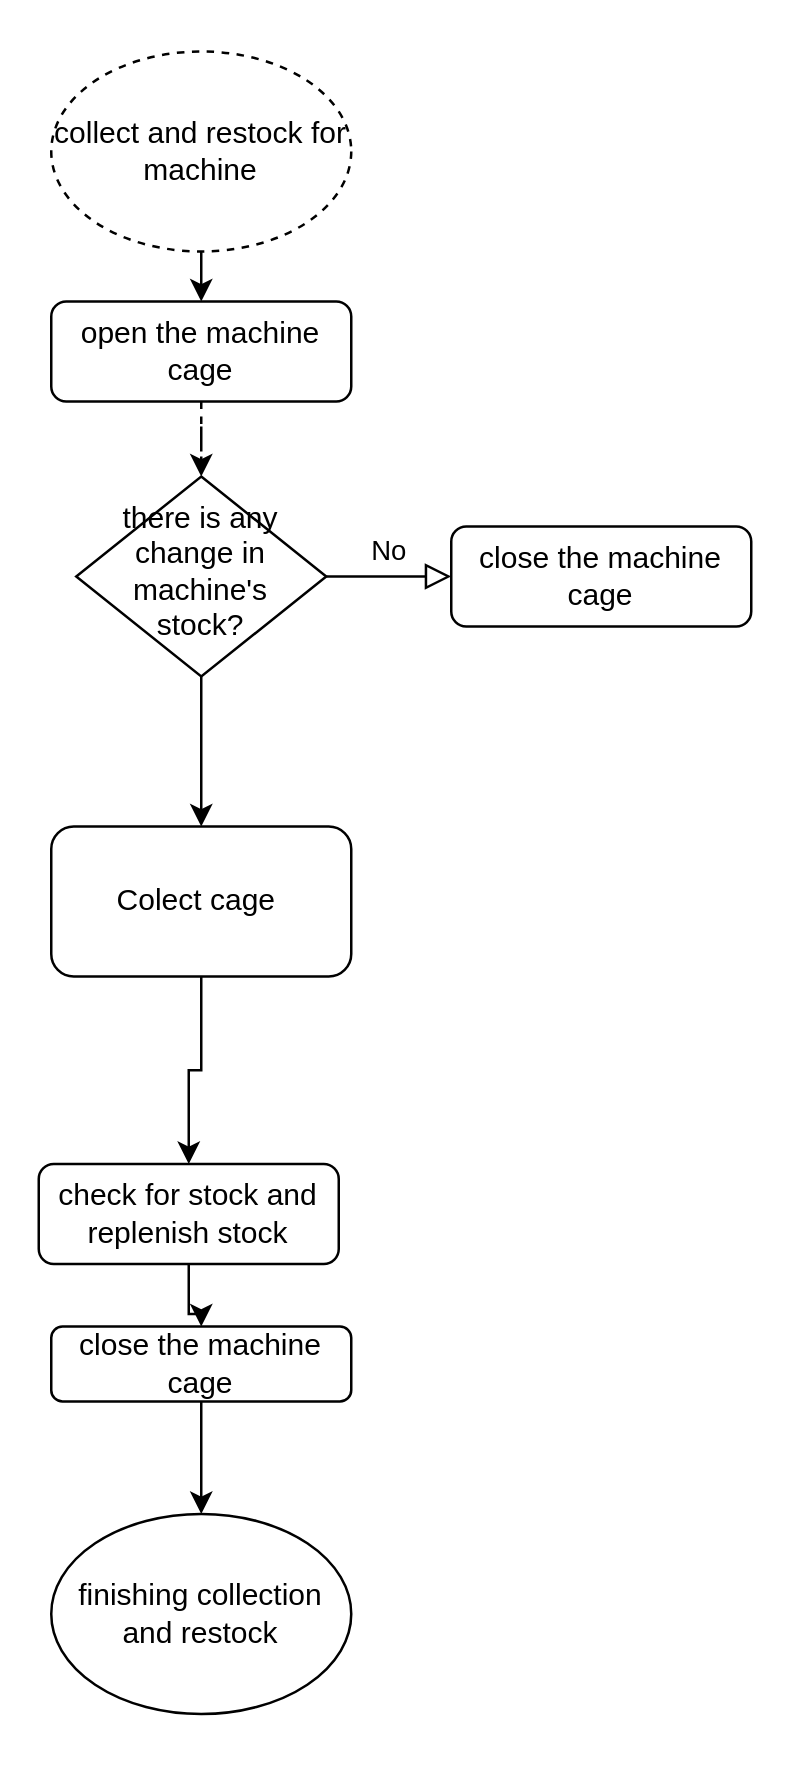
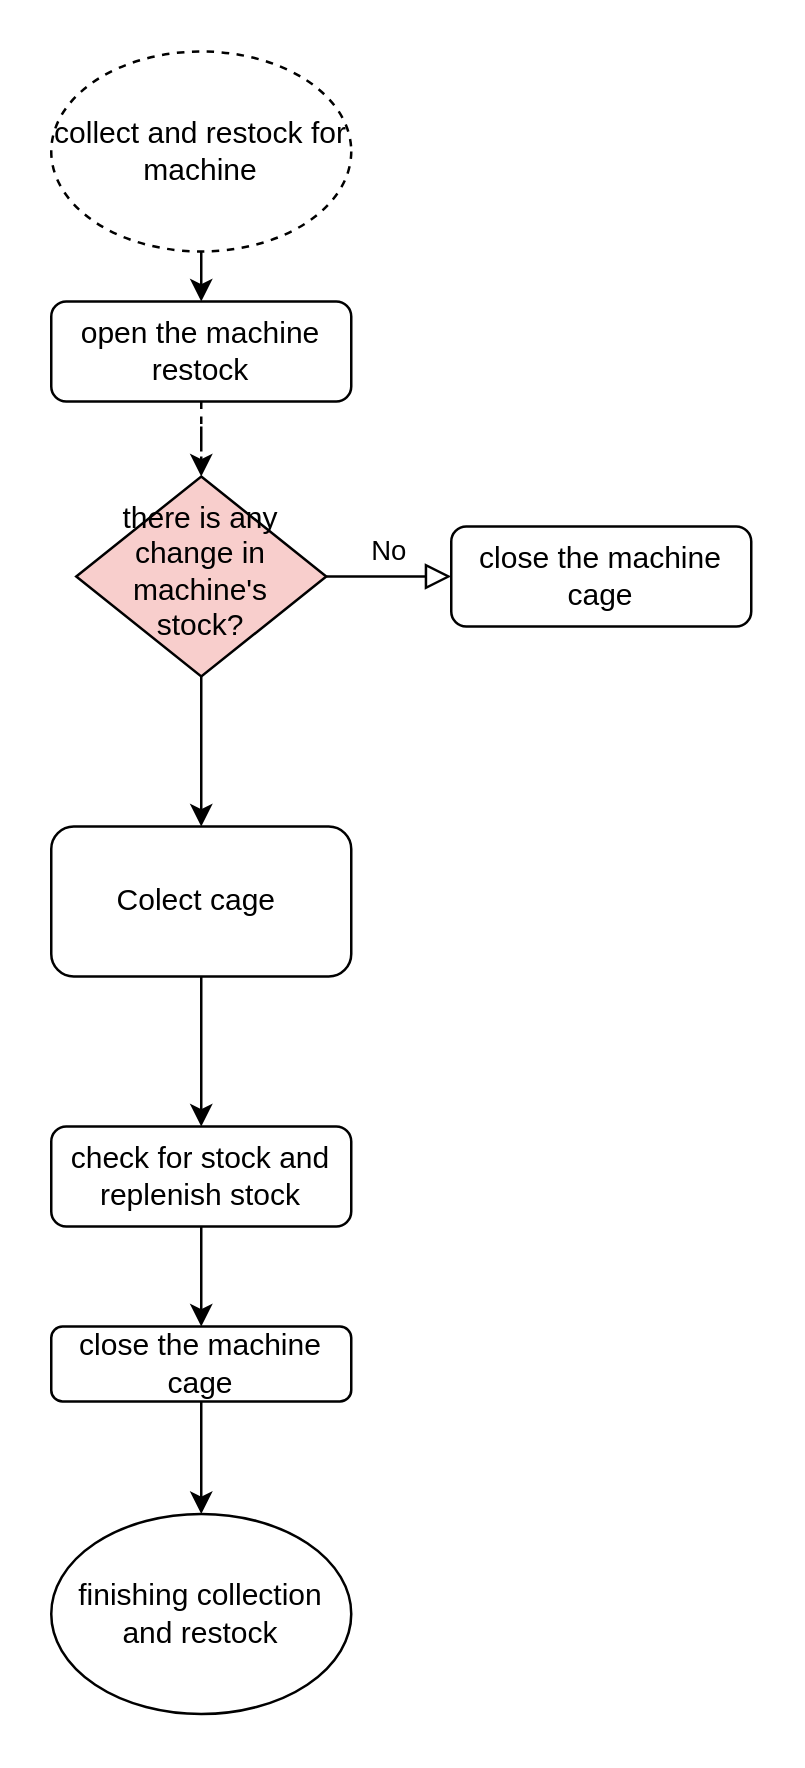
node "open the machine cage": label "open the machine cage" -> "open the machine restock"
node "there is any change in machine's stock?": fillcolor #ffffff -> #f8cecc
node "check for stock and replenish stock": moved (189, 1214) -> (201, 1176)
